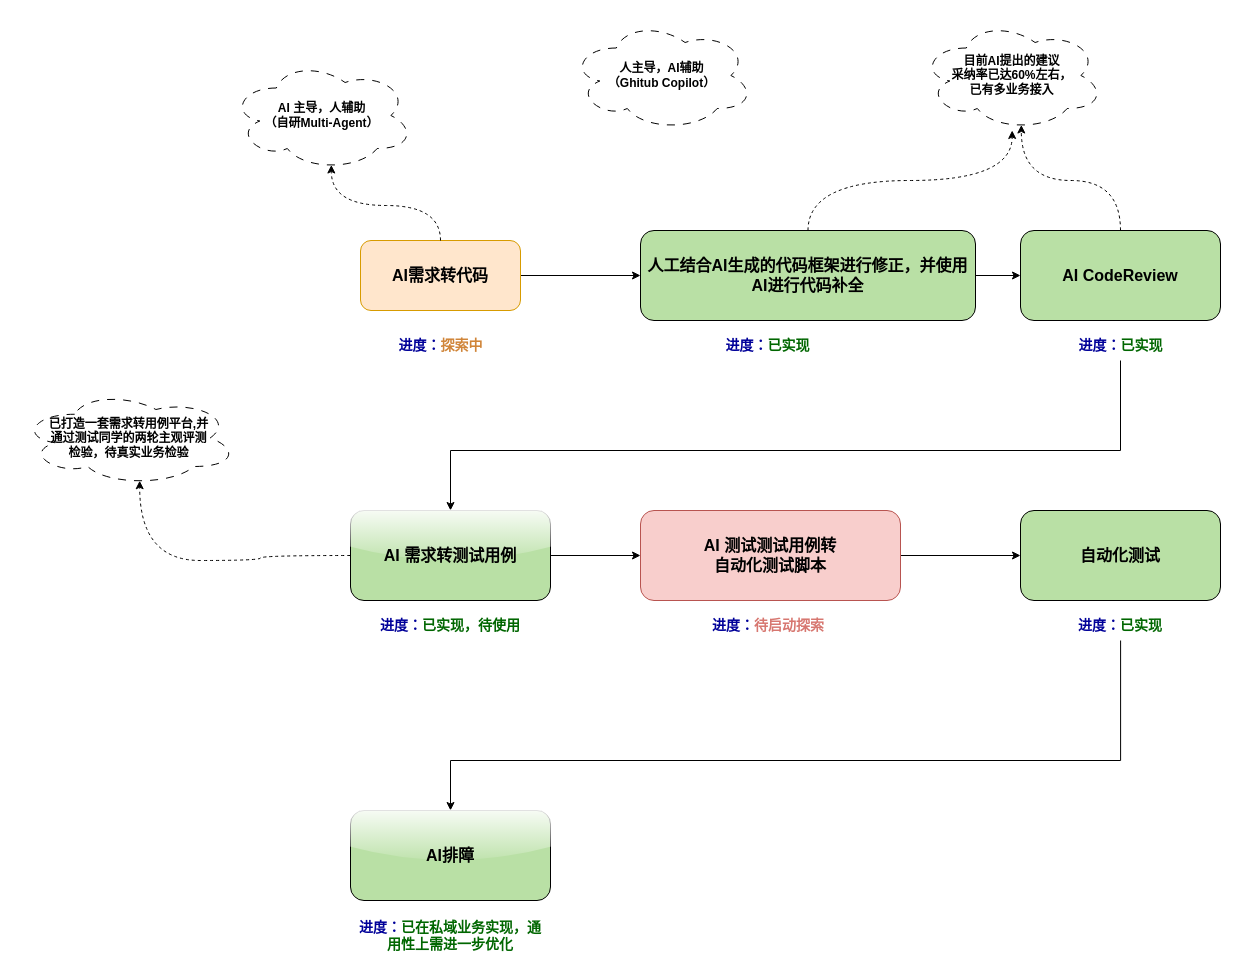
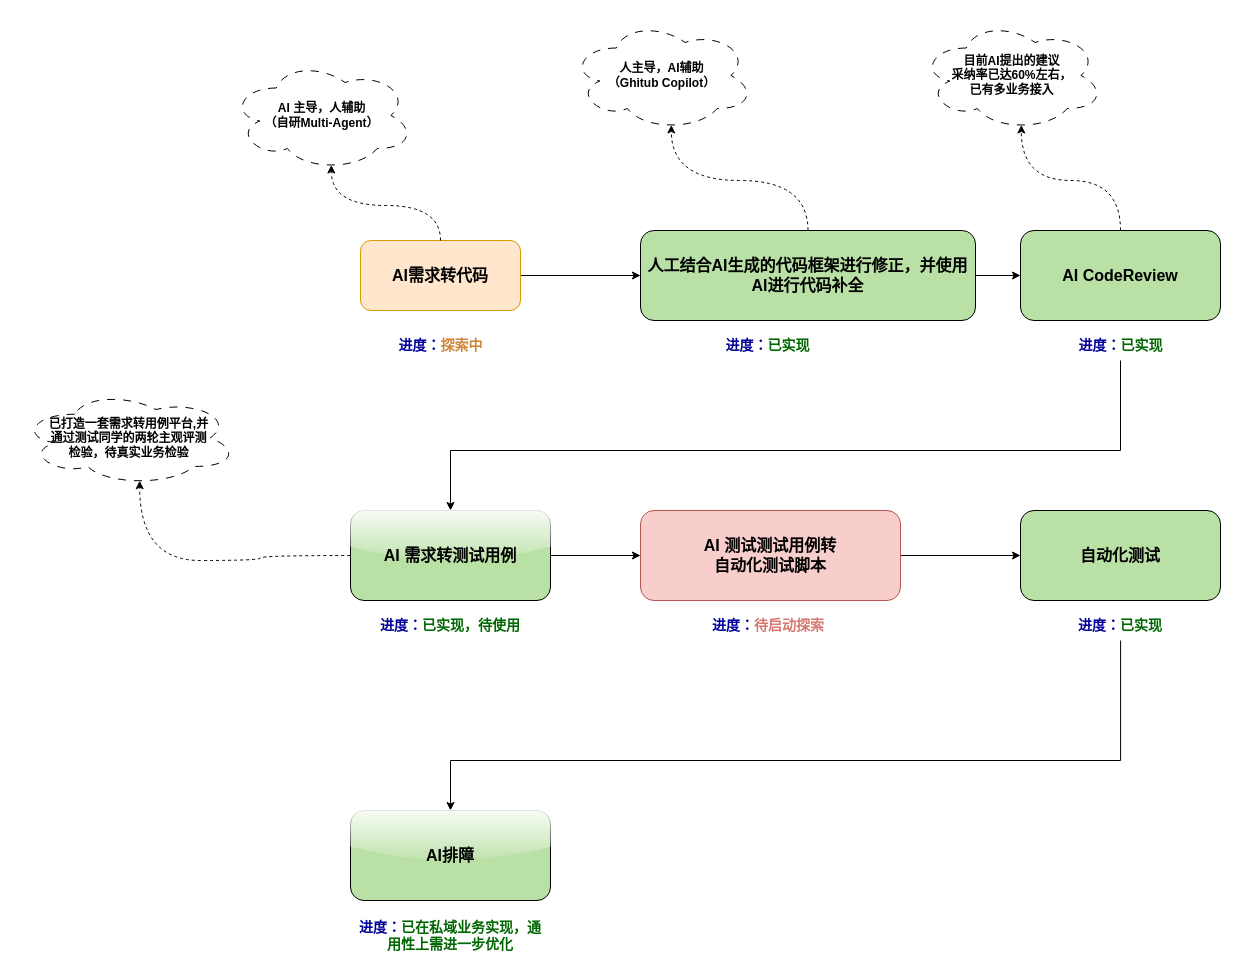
edge "人工结合AI生成的代码框架进行修正，并使用AI进行代码补全" -> "目前AI提出的建议 采纳率已达60%左右， 已有多业务接入": now "人工结合AI生成的代码框架进行修正，并使用AI进行代码补全" -> "人主导，AI辅助 （Ghitub Copilot）"
